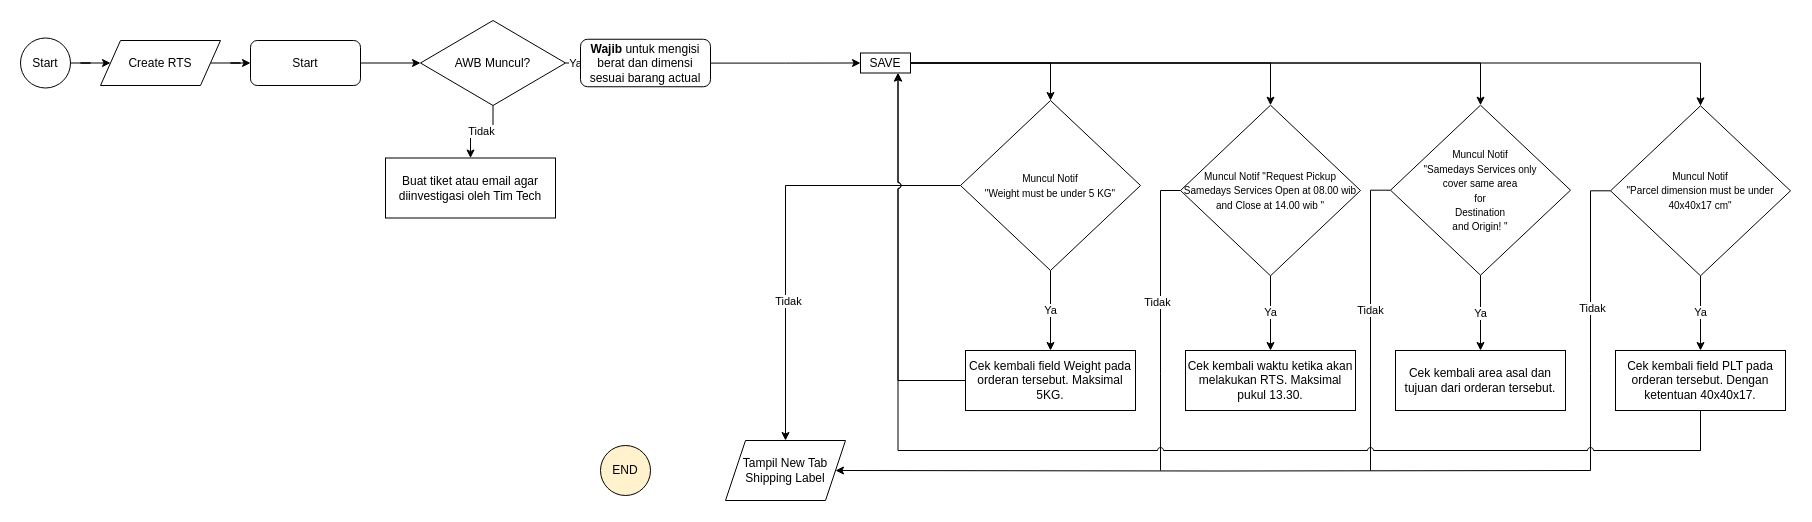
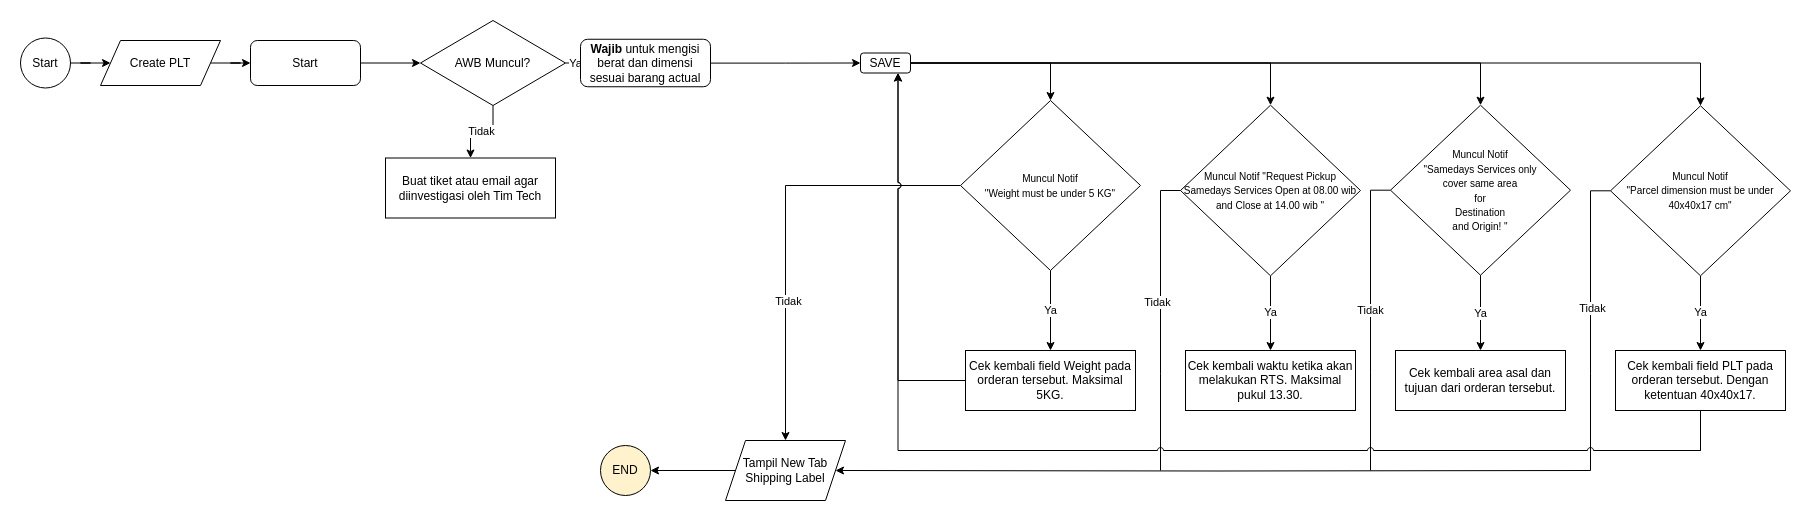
node "SAVE": shape rectangle -> rounded rectangle
node "Create RTS": label "Create RTS" -> "Create PLT"
edge "Tampil New Tab Shipping Label" -> "END": added
